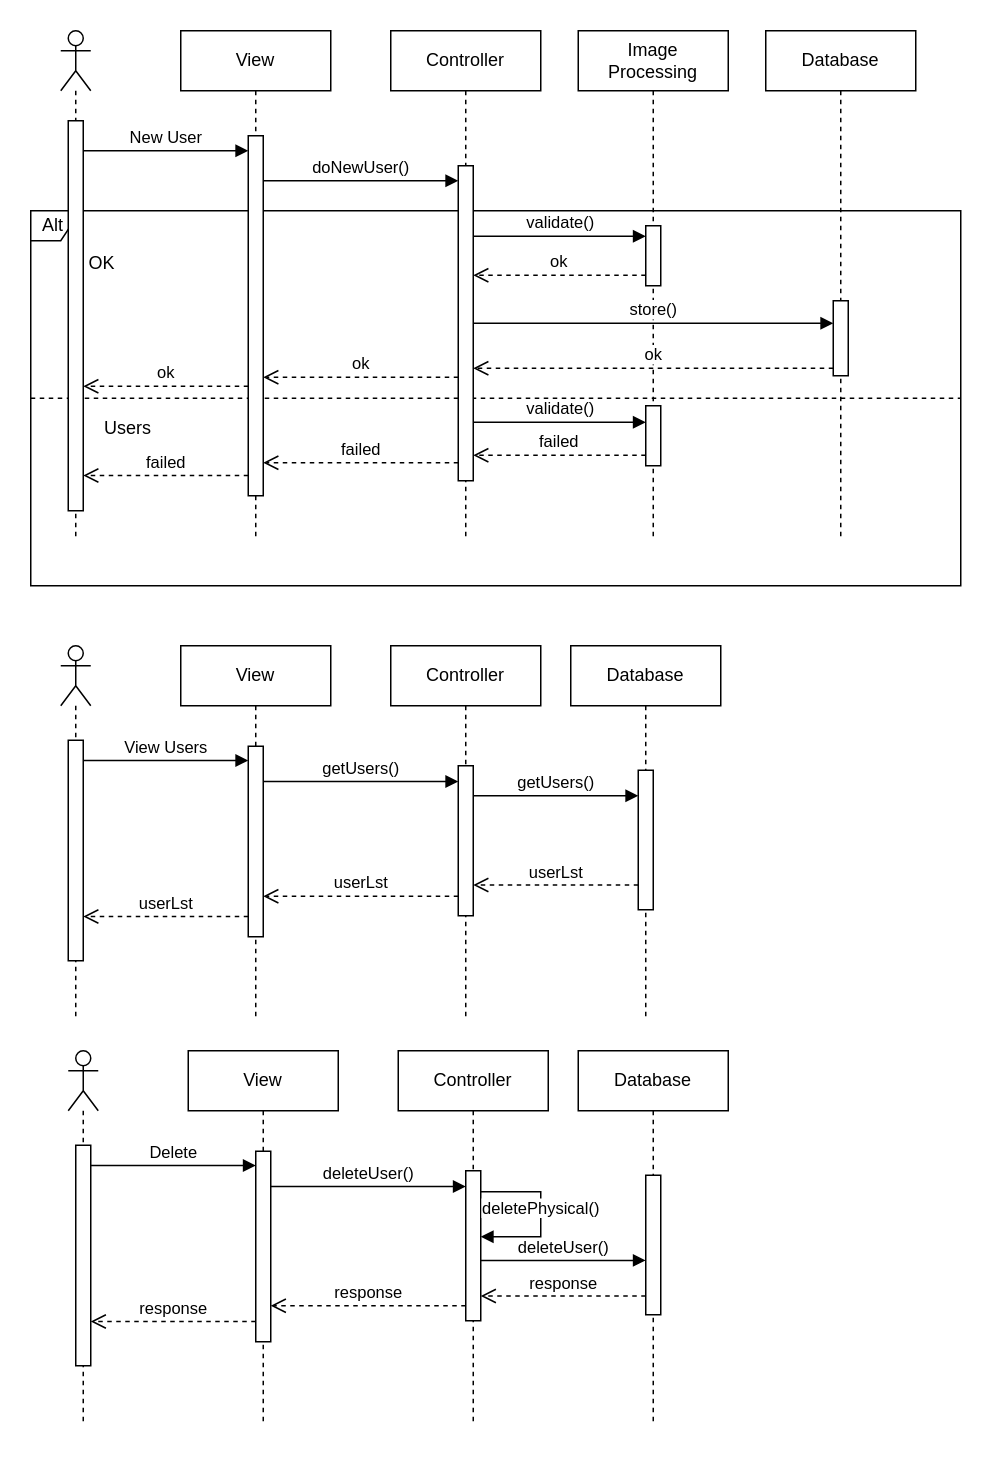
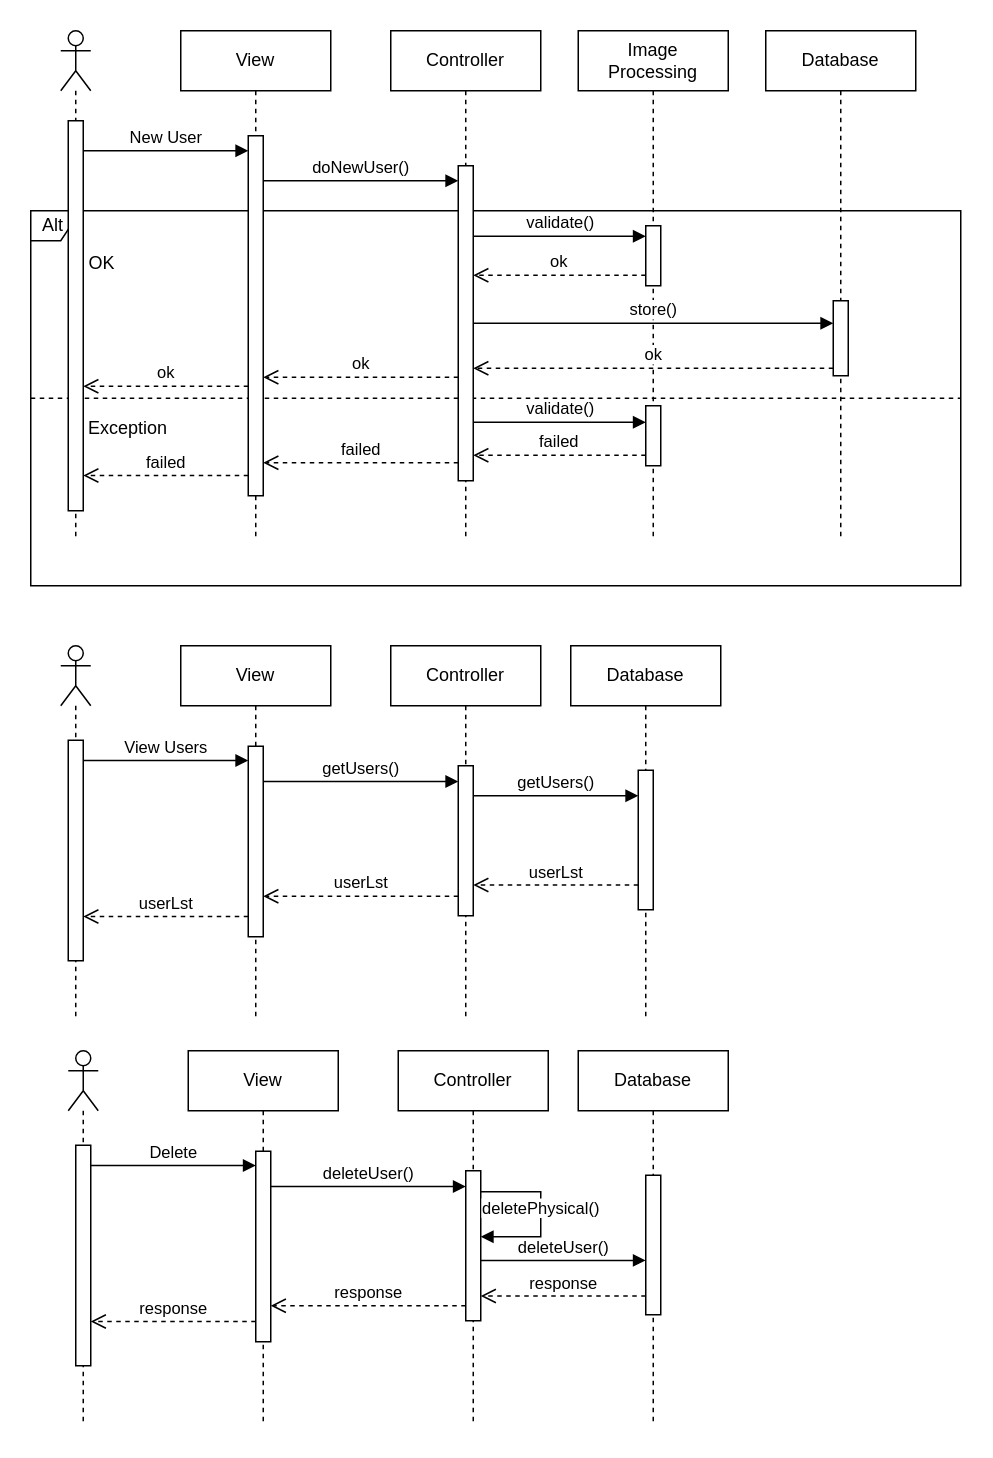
node "Users": label "Users" -> "Exception"
